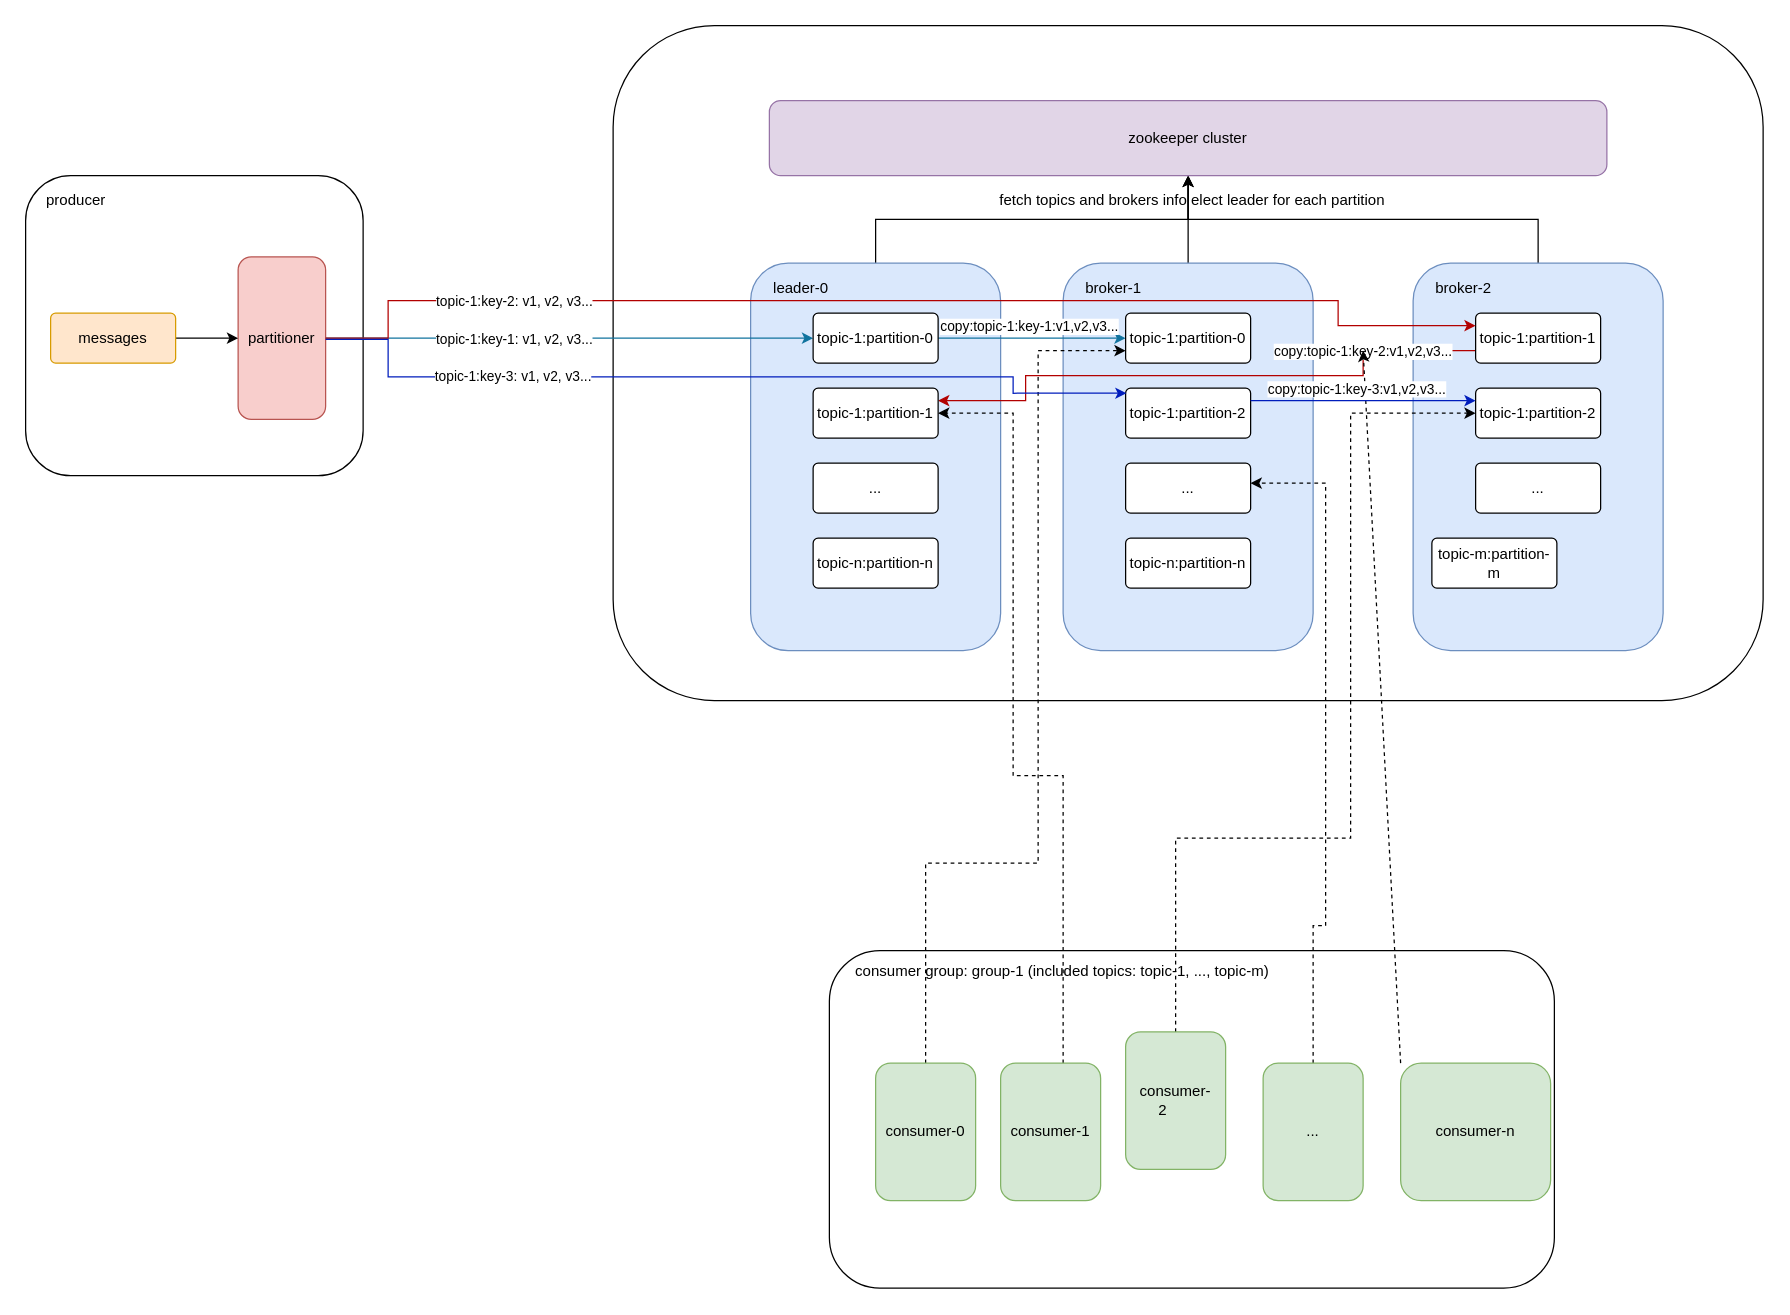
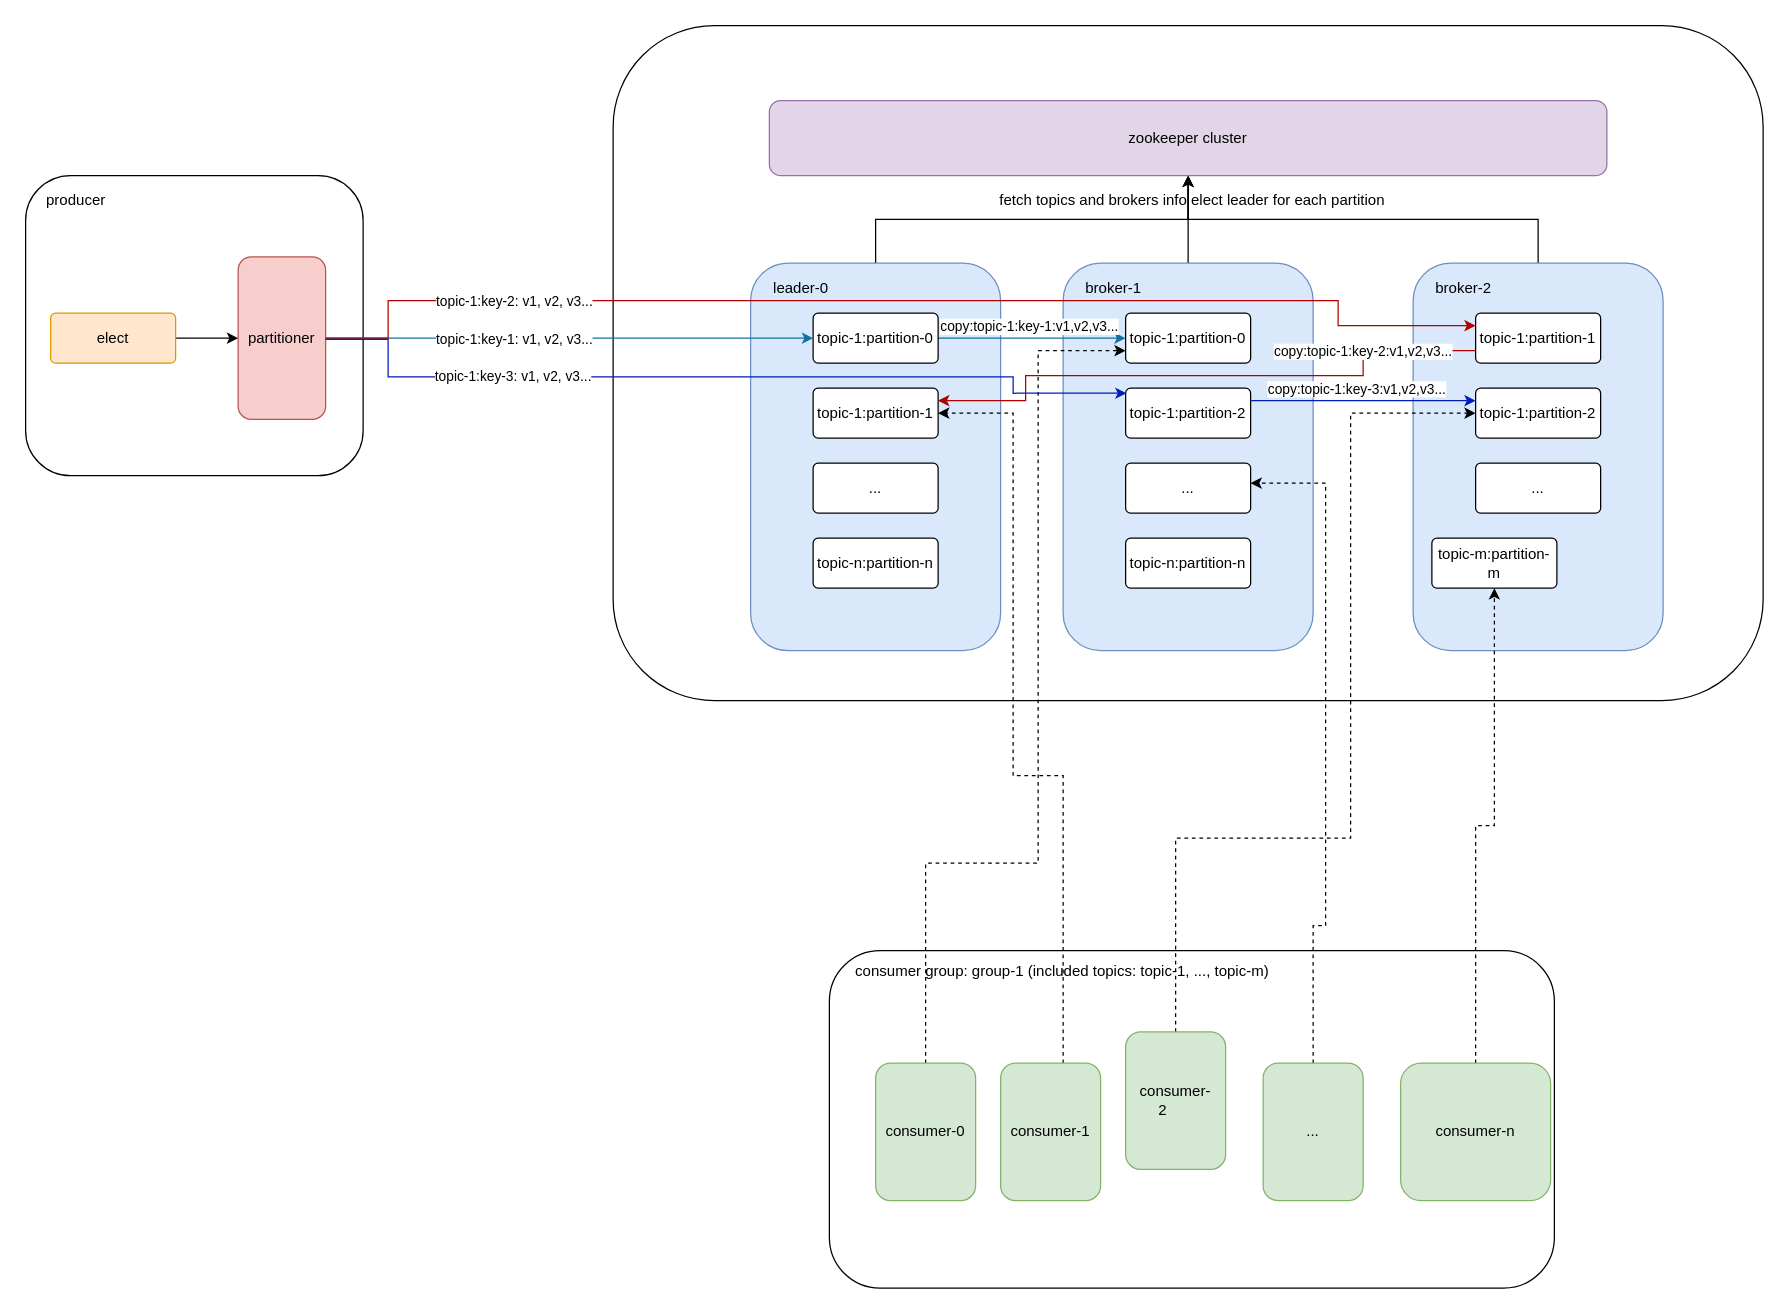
node "messages": label "messages" -> "elect"
edge "consumer-n" -> "copy:topic-1:key-2:v1,v2,v3...": now "consumer-n" -> "topic-m:partition-m"
